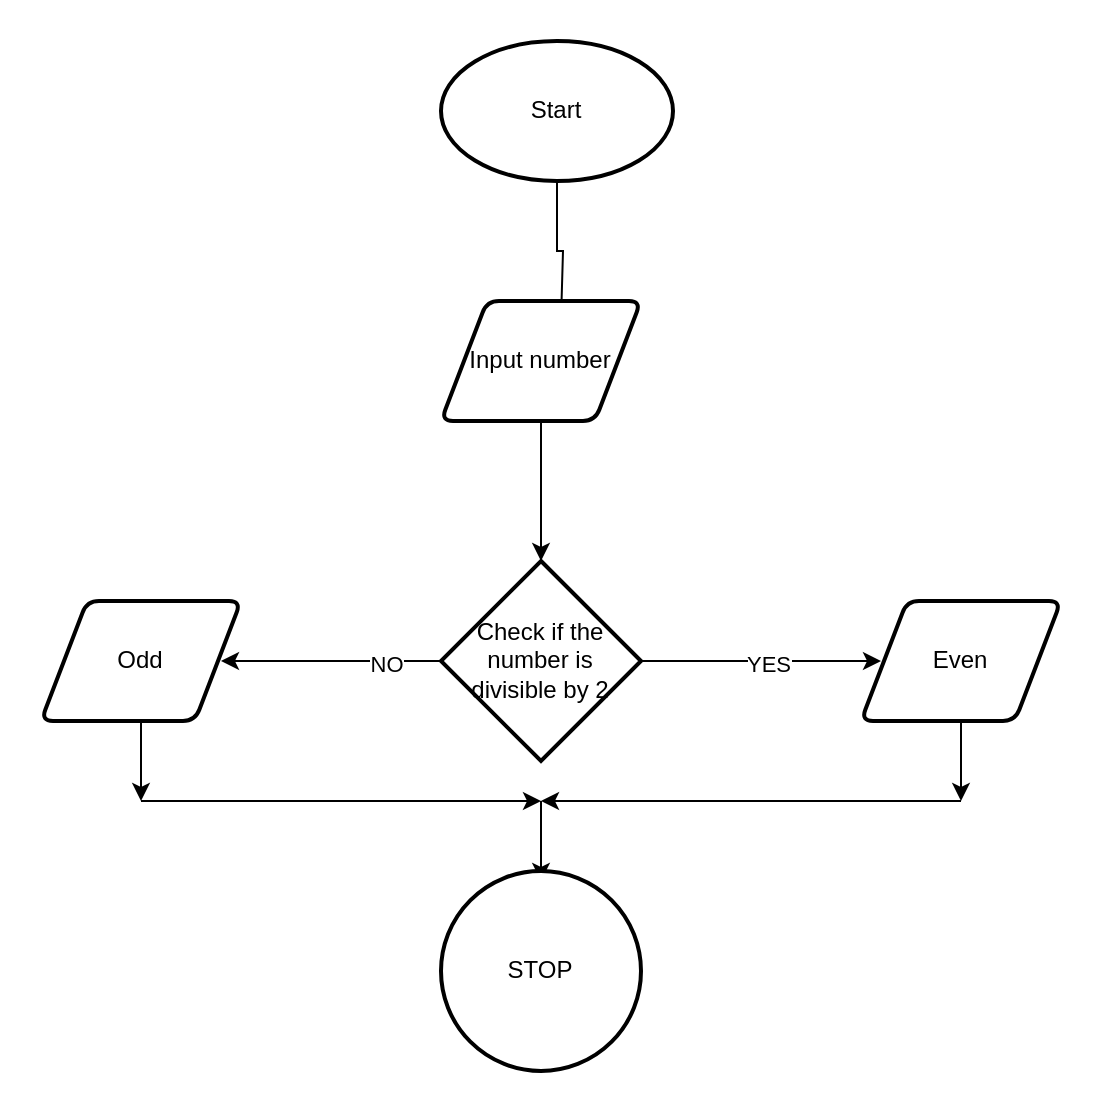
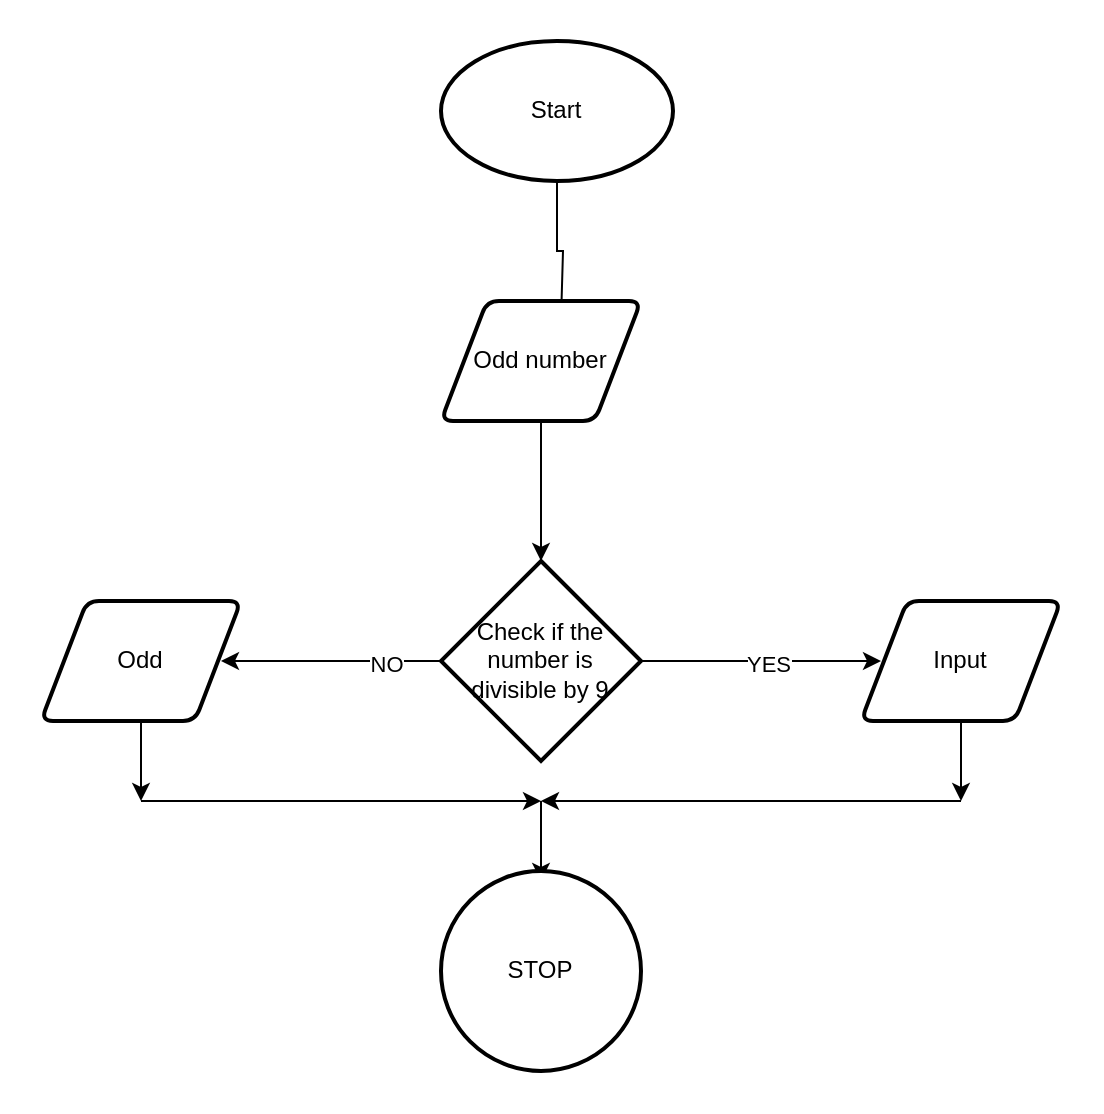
node "Input number": label "Input number" -> "Odd number"
node "Check if the number is divisible by 2": label "Check if the number is divisible by 2" -> "Check if the number is divisible by 9"
node "Even": label "Even" -> "Input"
